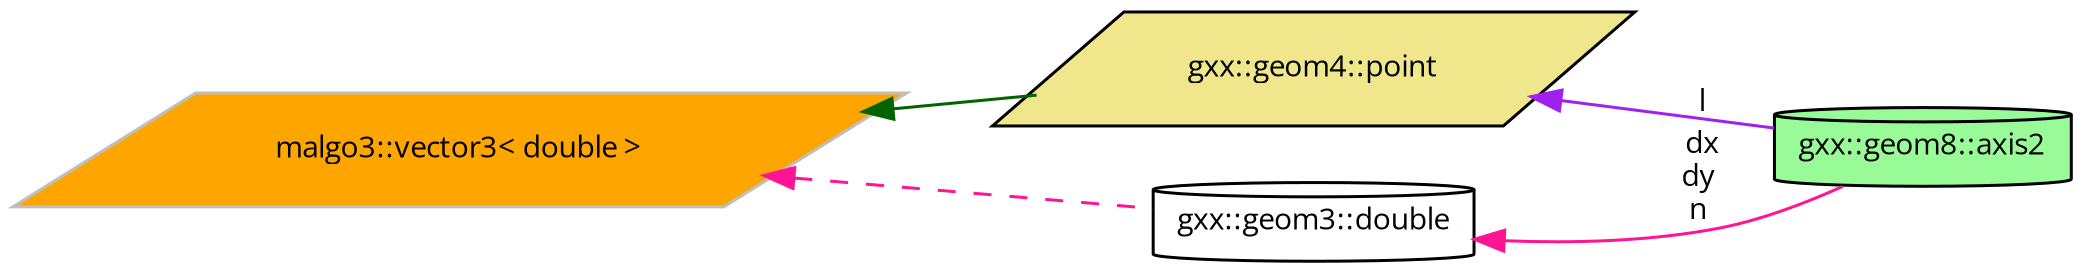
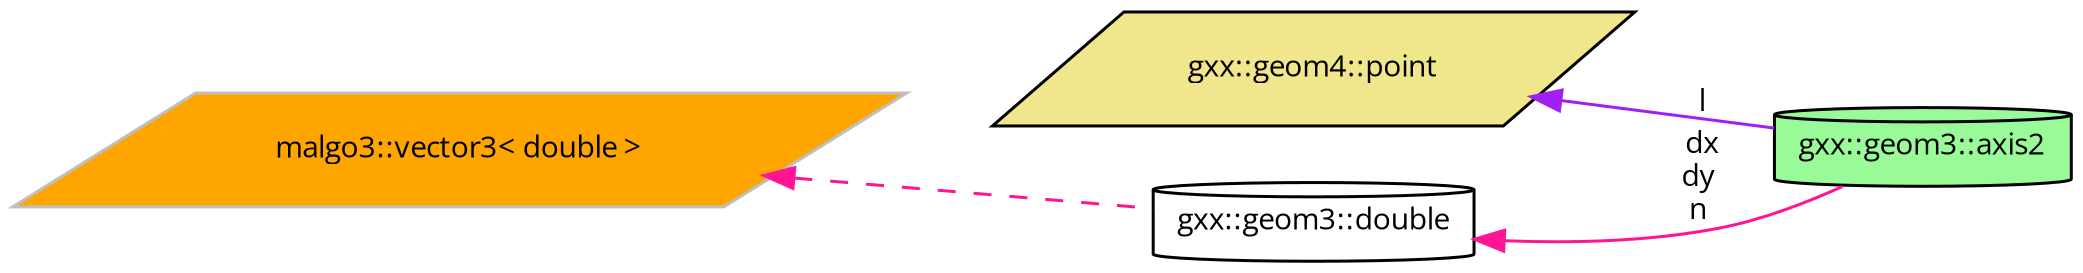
edge "gxx::geom4::point" -> "malgo3::vector3< double >": removed
node "gxx::geom8::axis2": label "gxx::geom8::axis2" -> "gxx::geom3::axis2"
